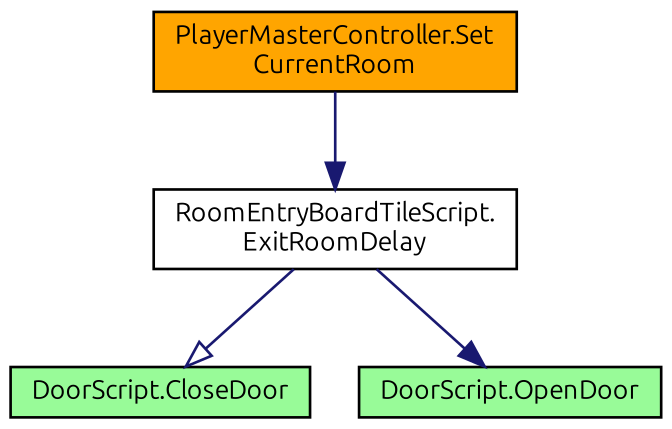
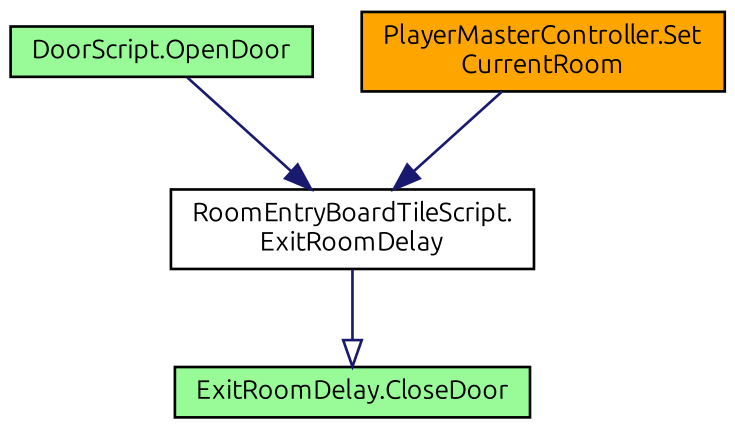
edge "RoomEntryBoardTileScript. ExitRoomDelay" -> "DoorScript.OpenDoor": reversed
node "DoorScript.CloseDoor": label "DoorScript.CloseDoor" -> "ExitRoomDelay.CloseDoor"
